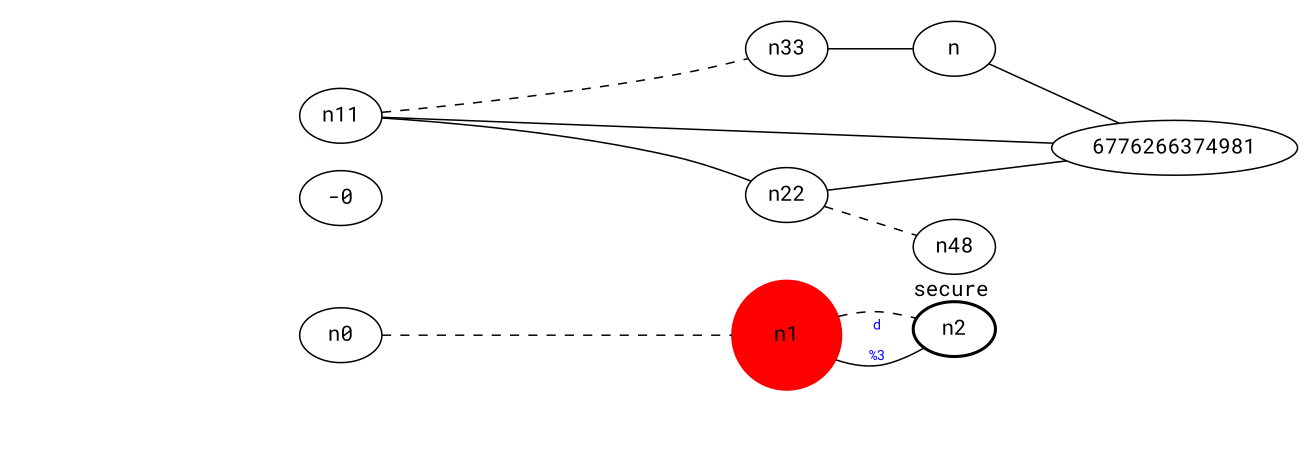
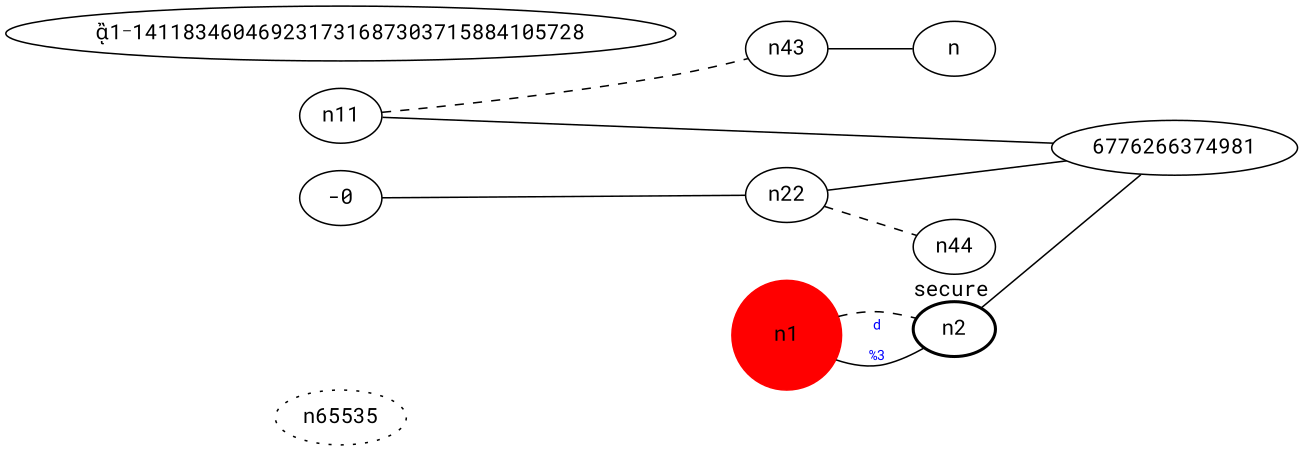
node "ᾂ1ｰ141183460469231731687303715884105728󠁿": added
node "n33": label "n33" -> "n43"
edge "n" -- "6776266374981": now "n2 secure" -- "6776266374981"
edge "n11" -- "n22": now "-0" -- "n22"
node "n48": label "n48" -> "n44"
node "n0": removed
node "n65535": added
